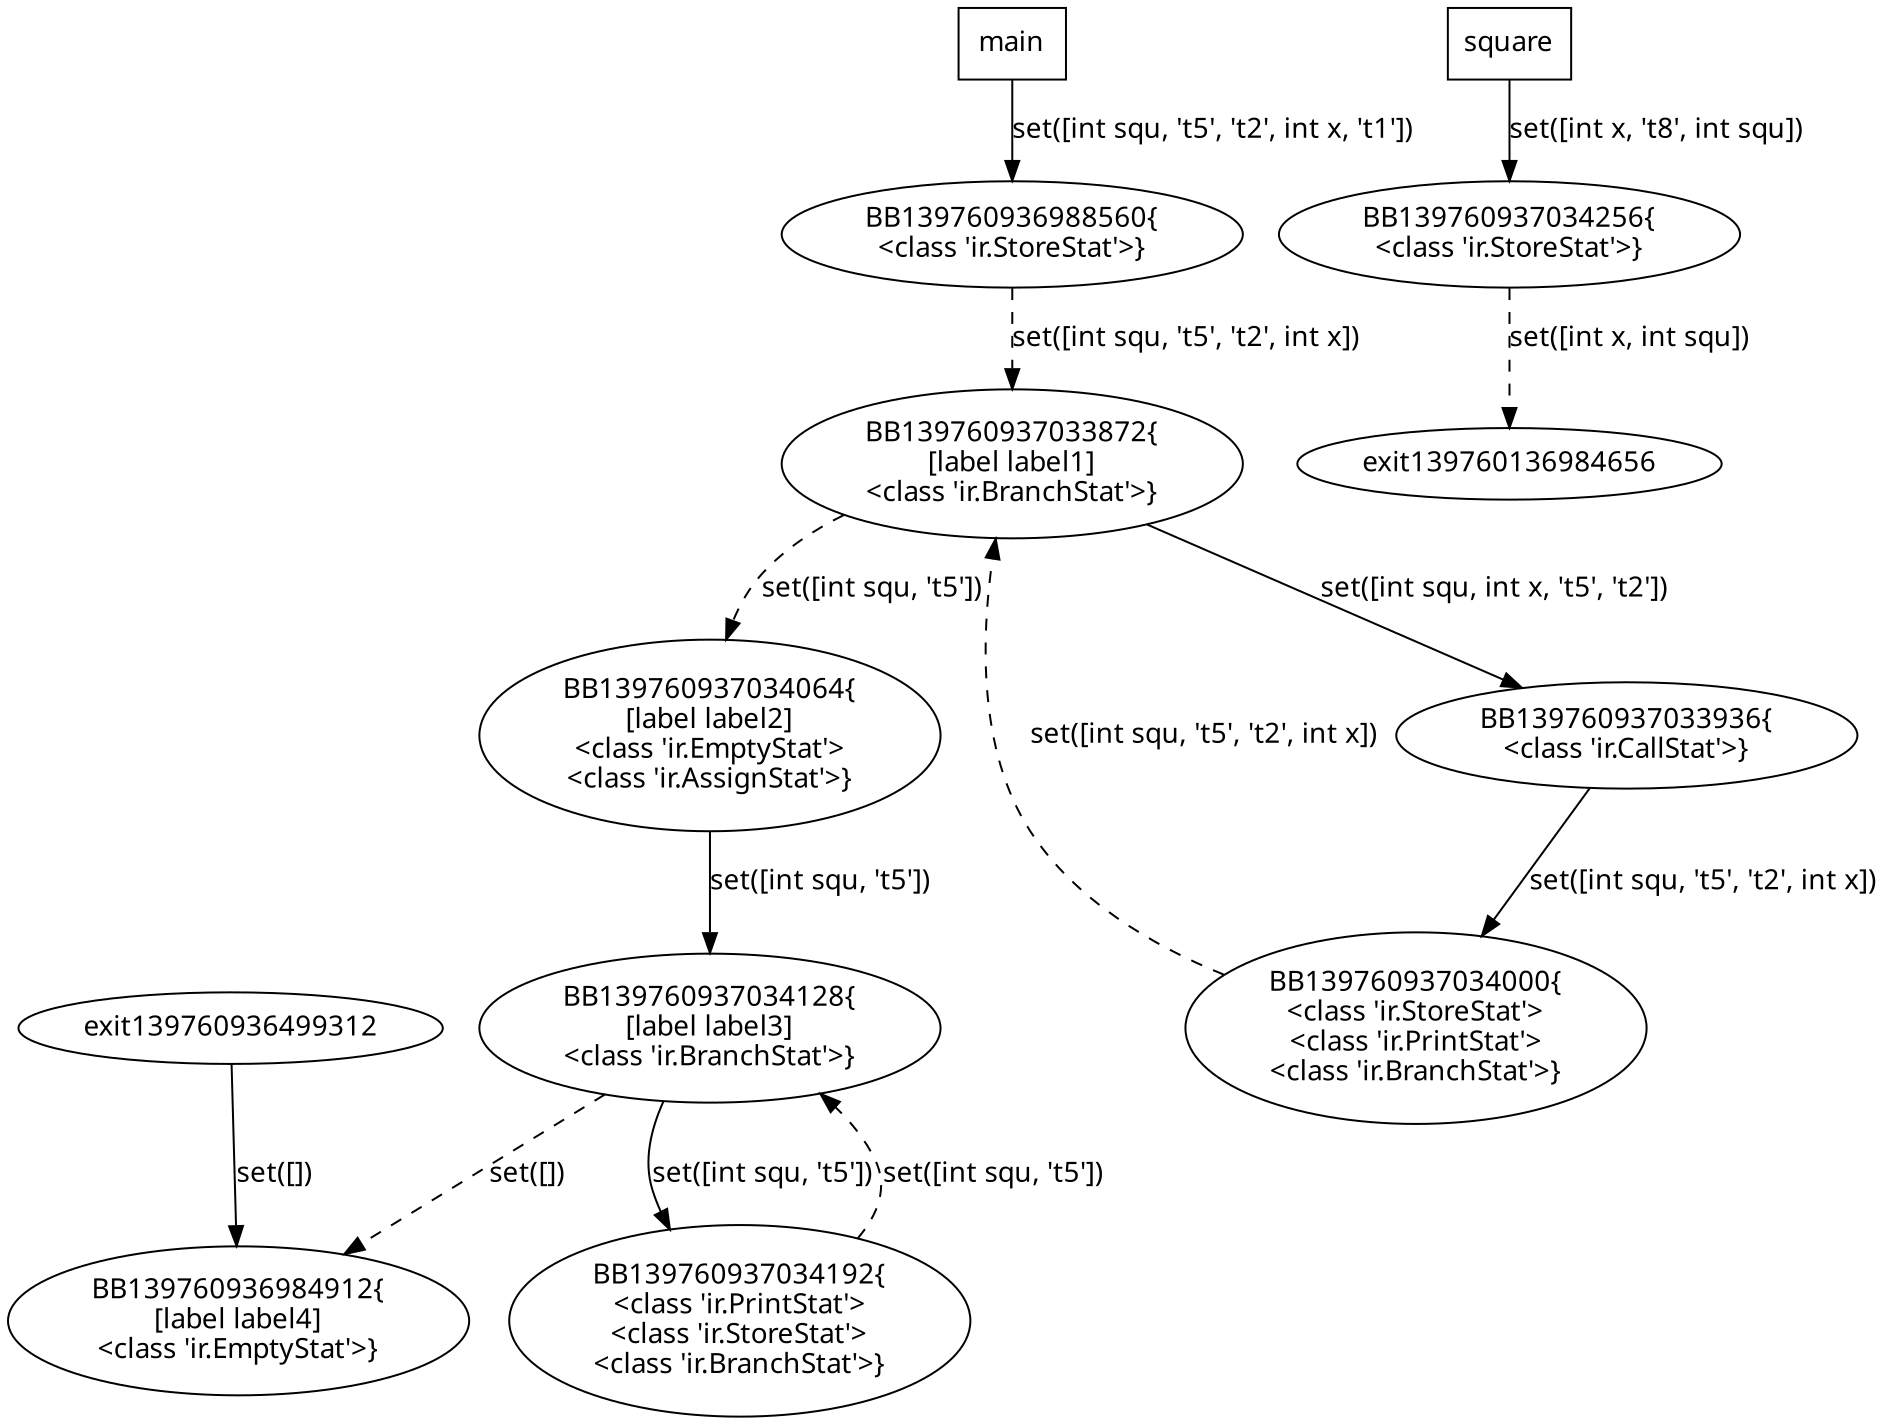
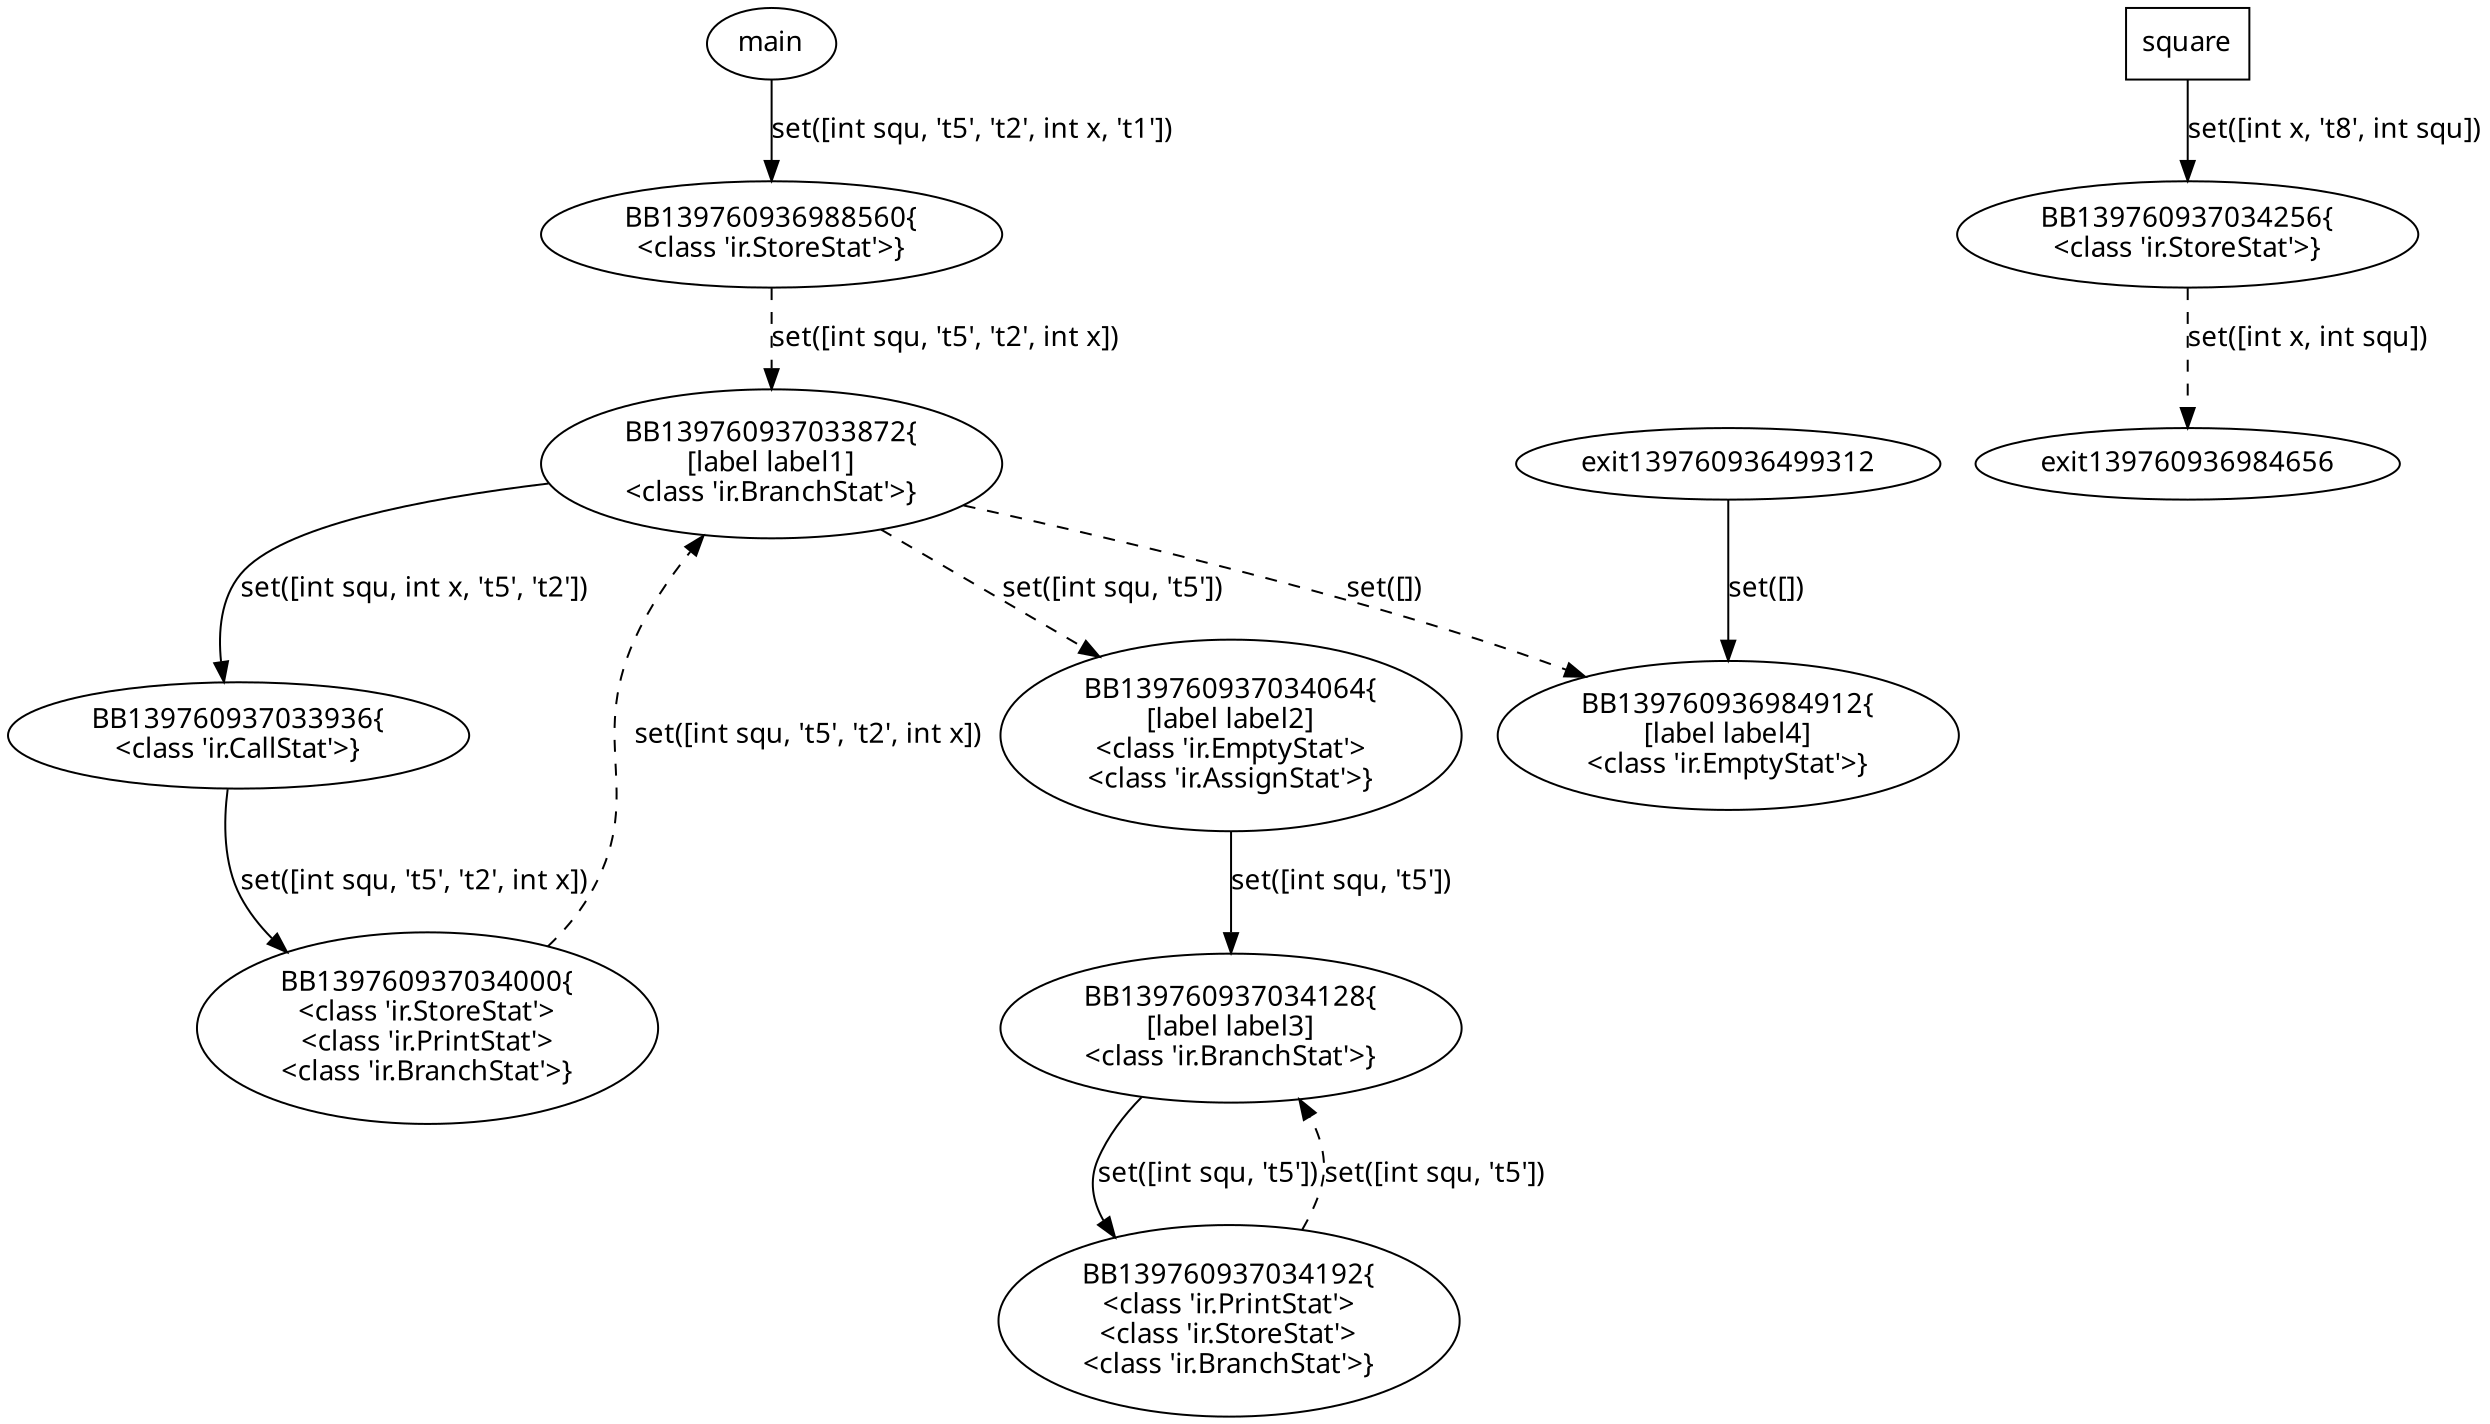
node "main": shape box -> ellipse
node "exit139760136984656": label "exit139760136984656" -> "exit139760936984656"
edge "BB139760937034128{ [label label3] <class 'ir.BranchStat'>}" -> "BB139760936984912{ [label label4] <class 'ir.EmptyStat'>}": now "BB139760937033872{ [label label1] <class 'ir.BranchStat'>}" -> "BB139760936984912{ [label label4] <class 'ir.EmptyStat'>}"
